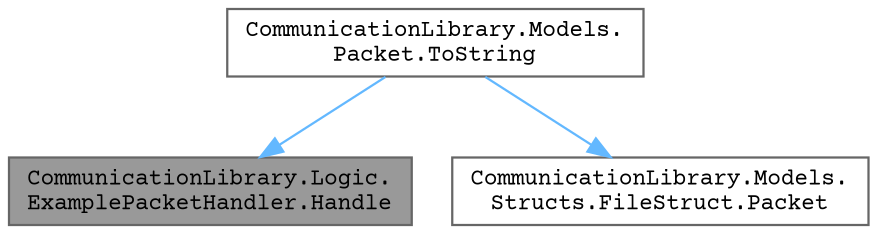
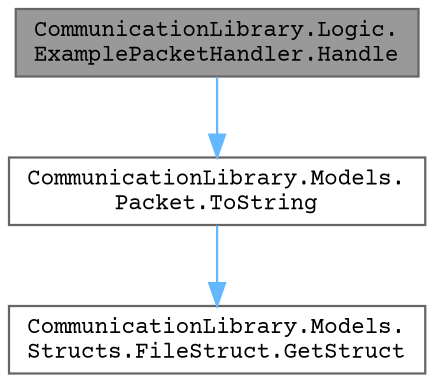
edge "CommunicationLibrary.Models. Packet.ToString" -> "CommunicationLibrary.Logic. ExamplePacketHandler.Handle": reversed
node "CommunicationLibrary.Models. Structs.FileStruct.Packet": label "CommunicationLibrary.Models. Structs.FileStruct.Packet" -> "CommunicationLibrary.Models. Structs.FileStruct.GetStruct"
